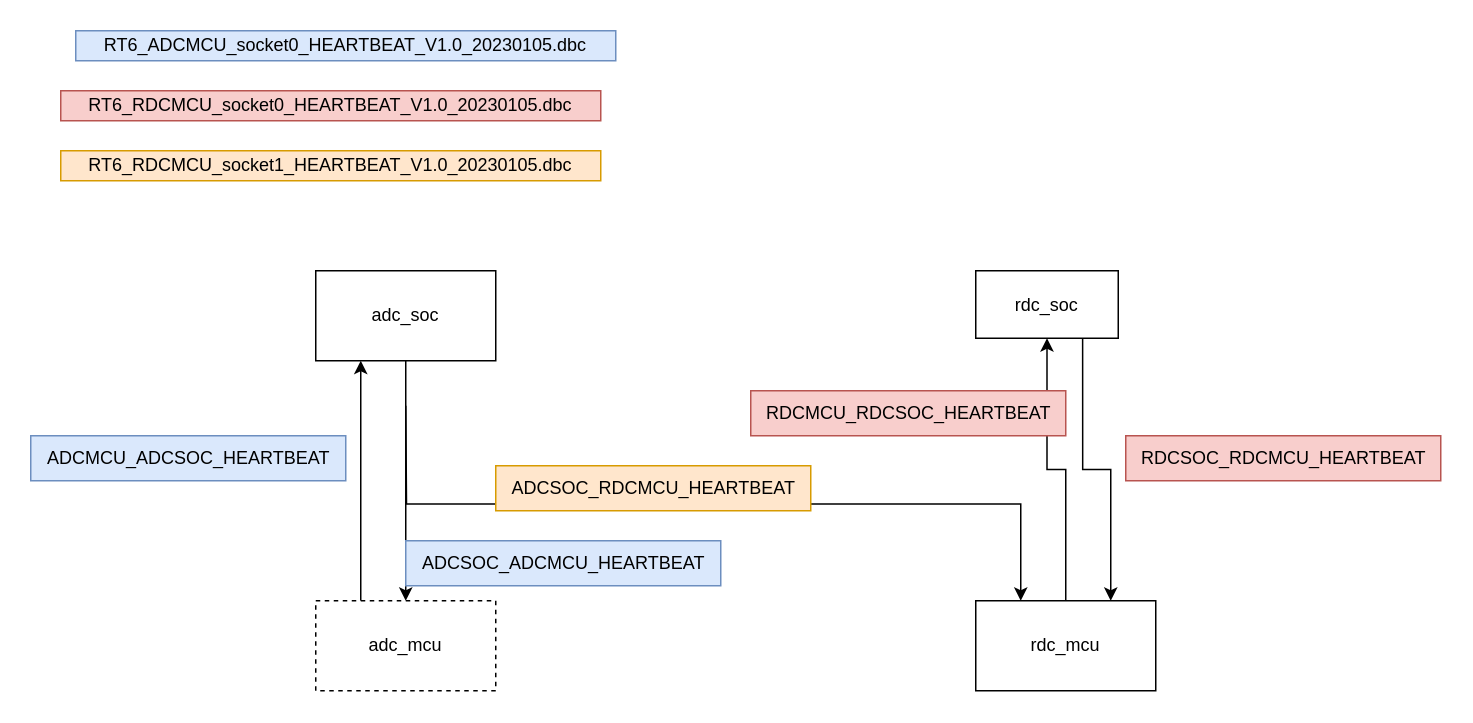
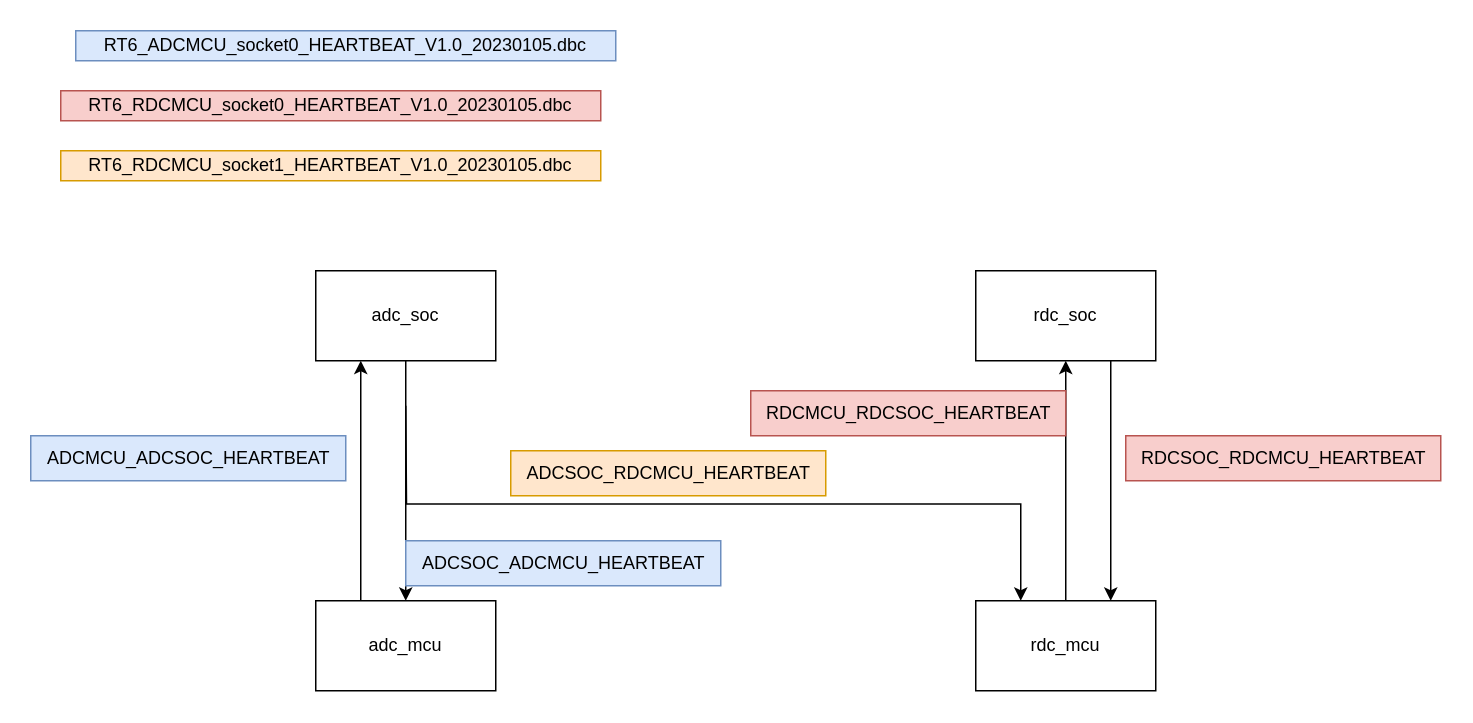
node "rdc_soc": size 143x68 -> 180x90
node "ADCSOC_RDCMCU_HEARTBEAT": moved (653, 488) -> (668, 473)
node "adc_mcu": style dashed -> solid
